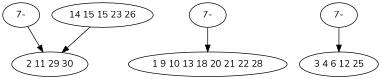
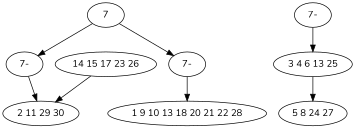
node "14 15 15 23 26": label "14 15 15 23 26" -> "14 15 17 23 26"
node "7": added
node "3 4 6 12 25": label "3 4 6 12 25" -> "3 4 6 13 25"
node "5 8 24 27": added
